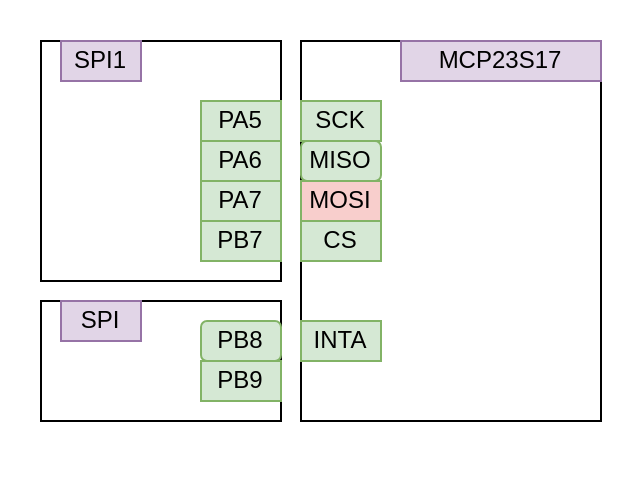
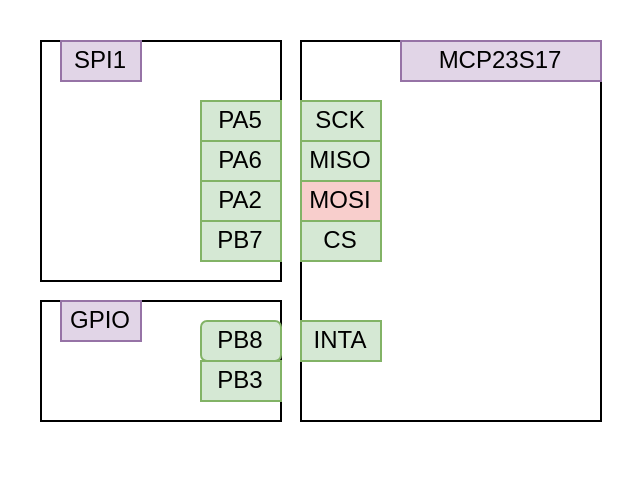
node "MISO": shape rounded rectangle -> rectangle
node "PA7": label "PA7" -> "PA2"
node "SPI": label "SPI" -> "GPIO"
node "PB9": label "PB9" -> "PB3"
